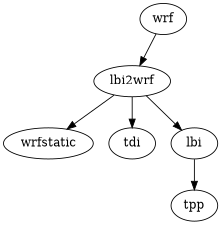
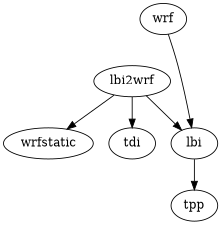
edge "wrf" -> "lbi2wrf": now "wrf" -> "lbi"
